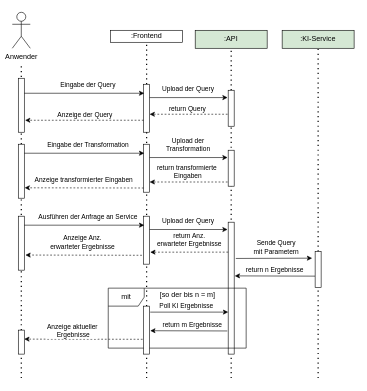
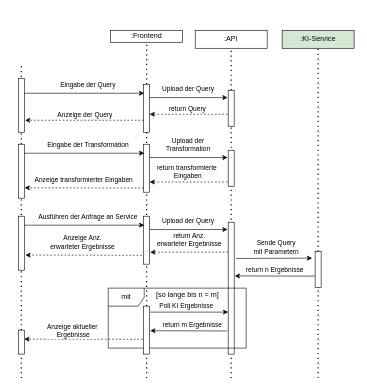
node "Anwender": removed
node ":API": fillcolor #d5e8d4 -> #ffffff
node "[so der bis n = m]": label "[so der bis n = m]" -> "[so lange bis n = m]"
